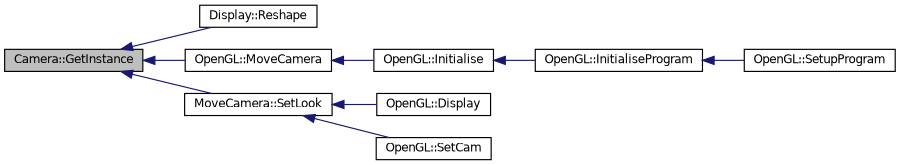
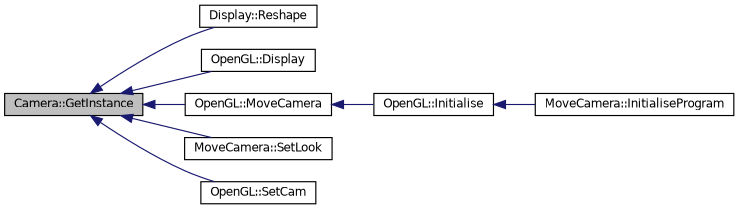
node "OpenGL::InitialiseProgram": label "OpenGL::InitialiseProgram" -> "MoveCamera::InitialiseProgram"
node "OpenGL::SetupProgram": removed
edge "OpenGL::Display" -> "MoveCamera::SetLook": now "OpenGL::Display" -> "Camera::GetInstance"
edge "OpenGL::SetCam" -> "MoveCamera::SetLook": now "OpenGL::SetCam" -> "Camera::GetInstance"
